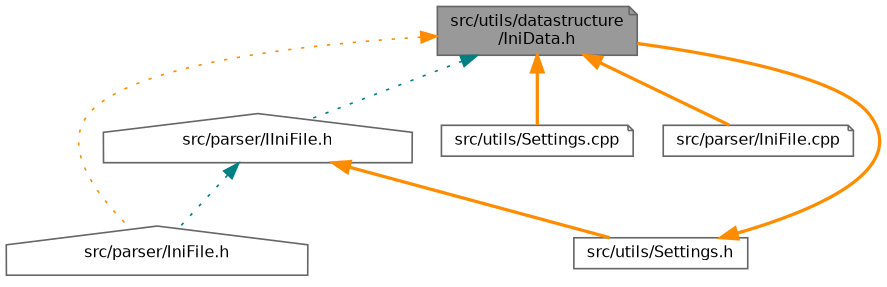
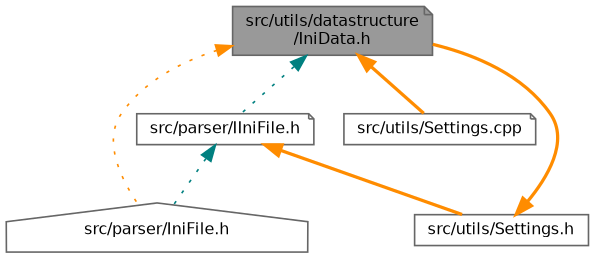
node "src/parser/IIniFile.h": shape house -> note
node "src/parser/IniFile.cpp": removed
